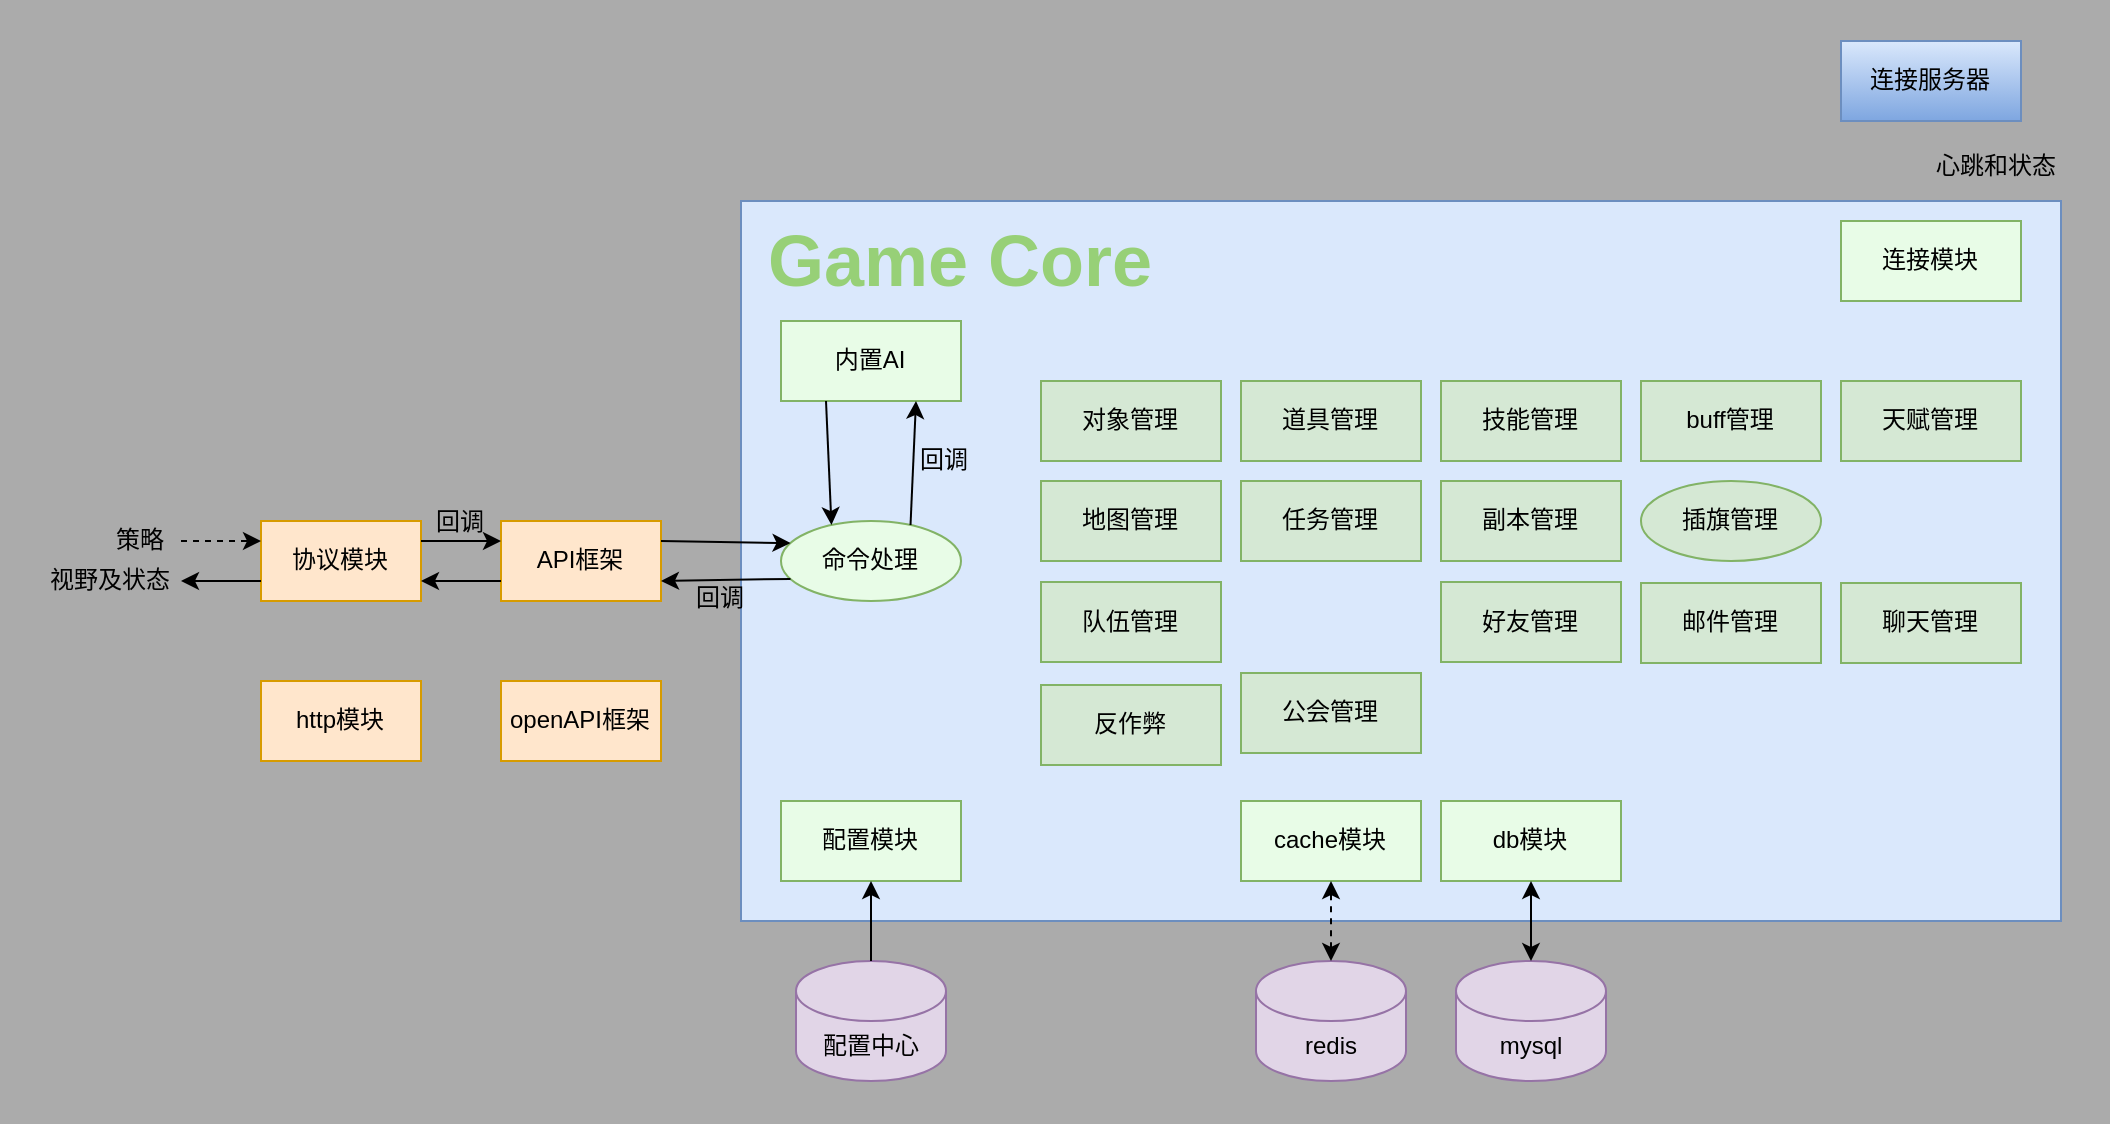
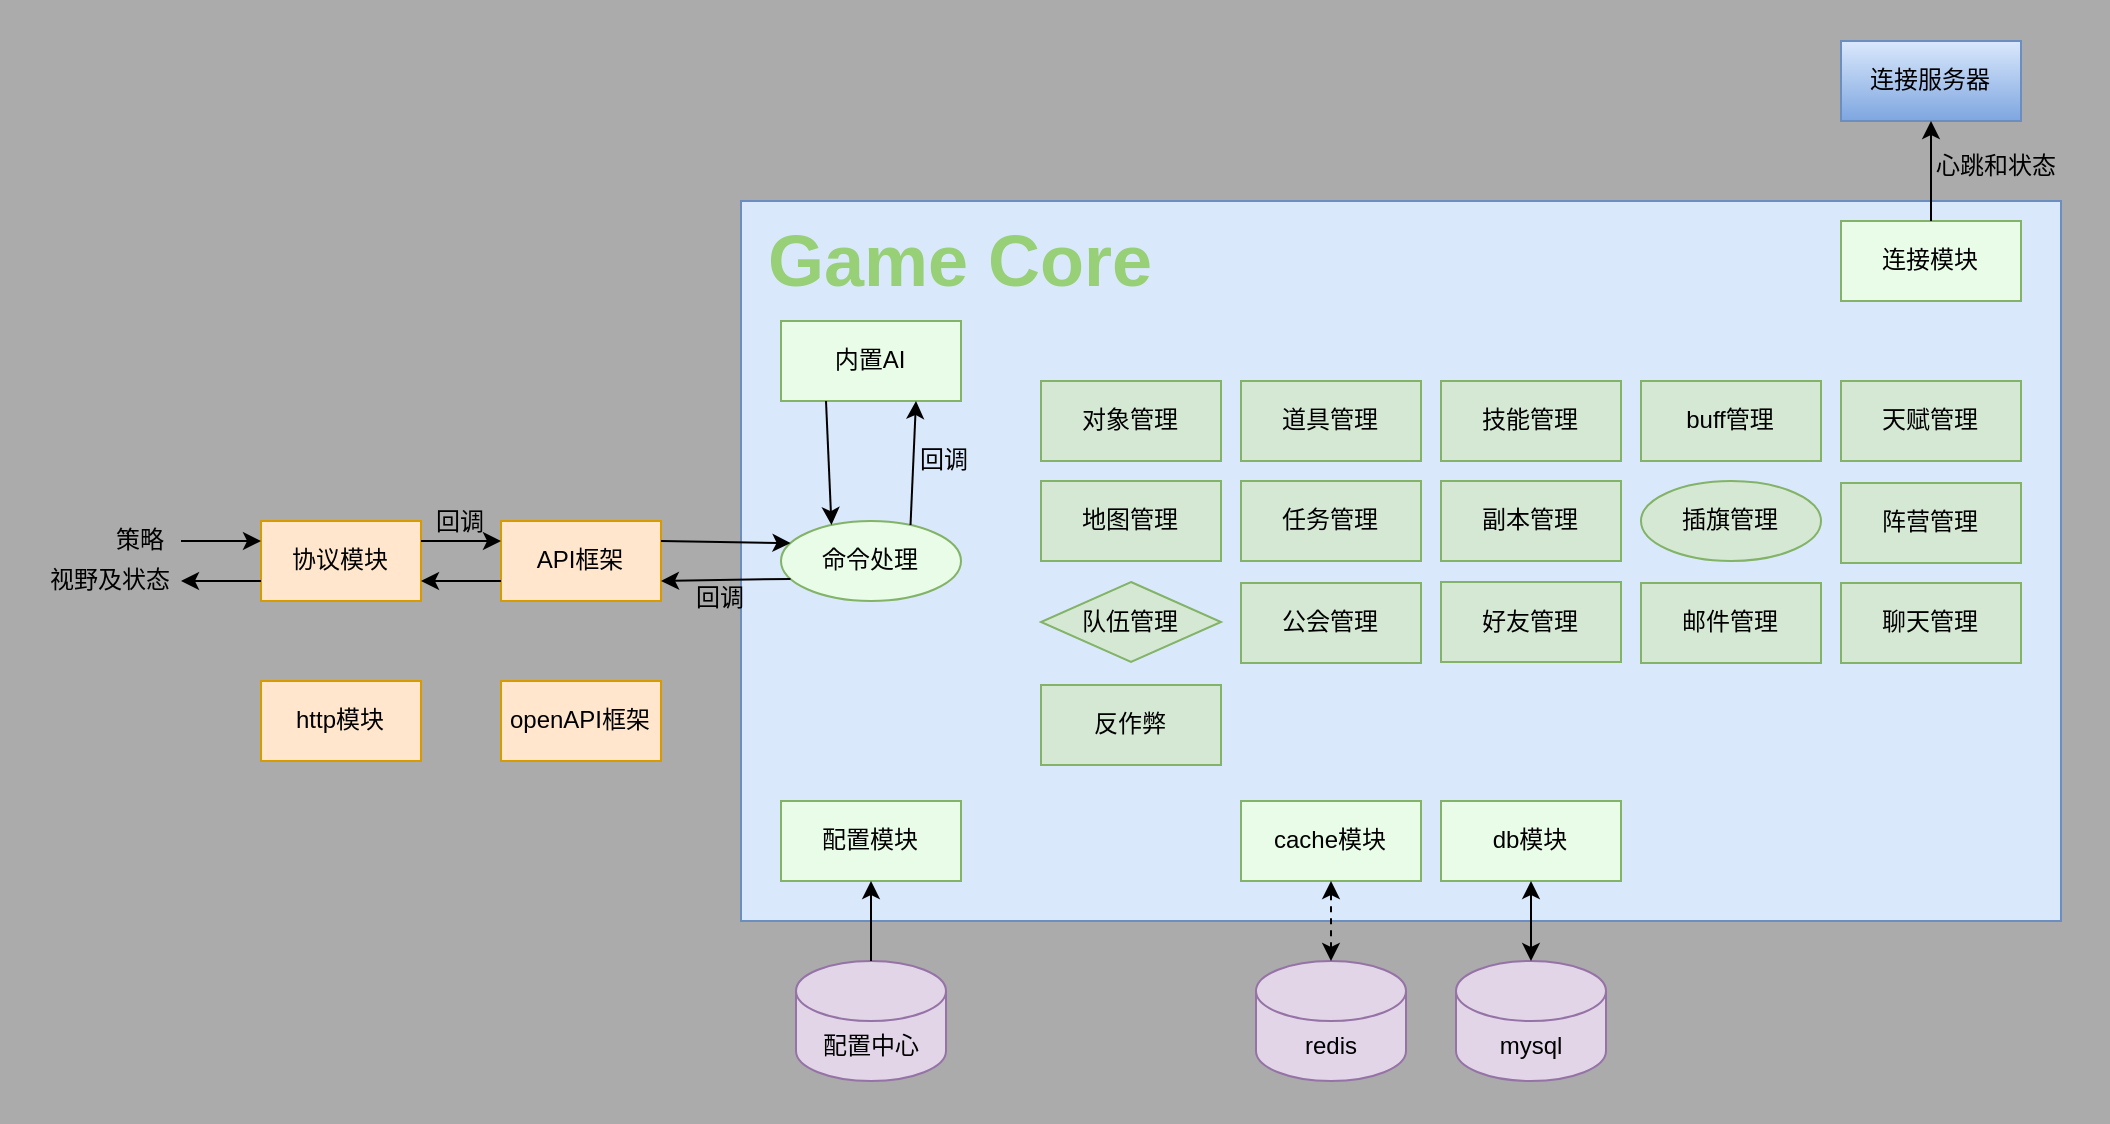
edge "连接模块" -> "连接服务器": added
node "阵营管理": added
edge "策略" -> "协议模块": style dashed -> solid
node "队伍管理": shape rectangle -> diamond
node "公会管理": moved (1331, 713) -> (1331, 623)
